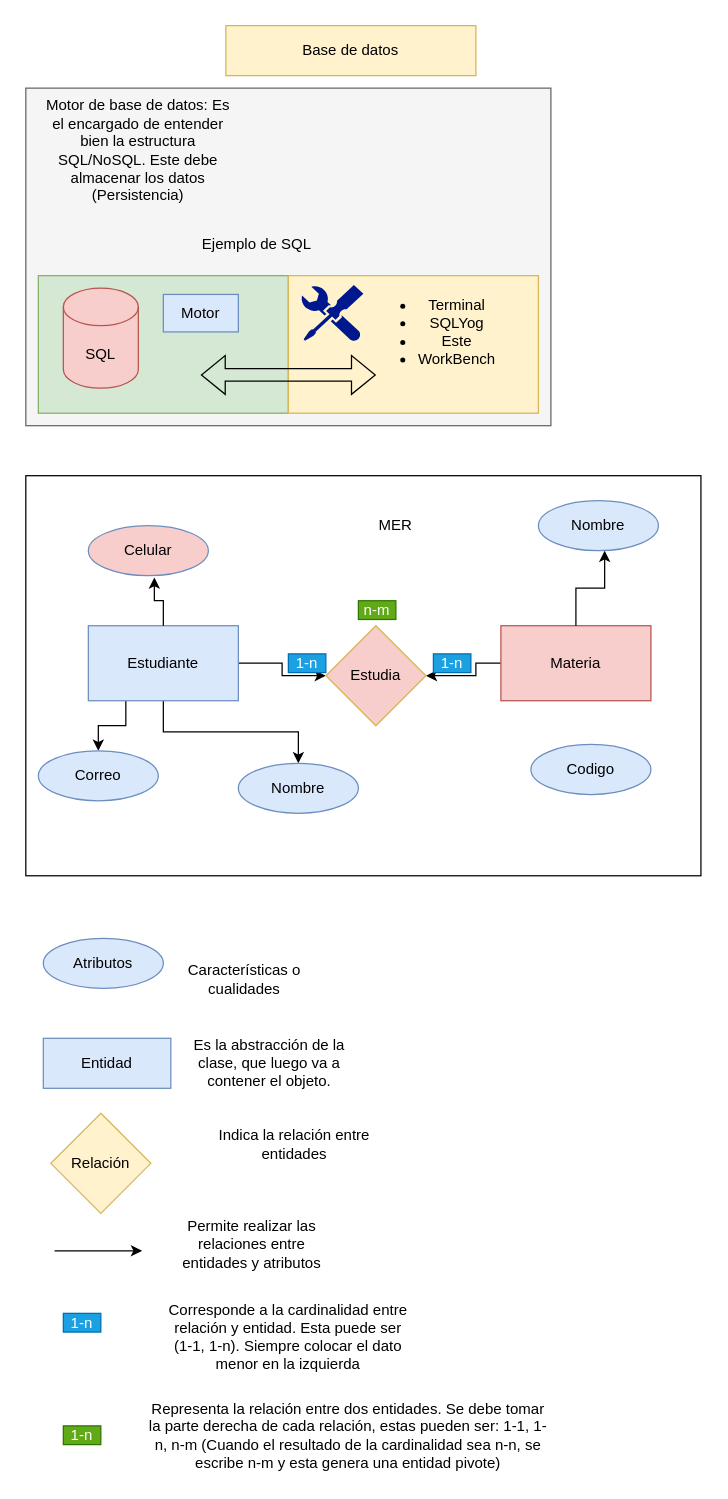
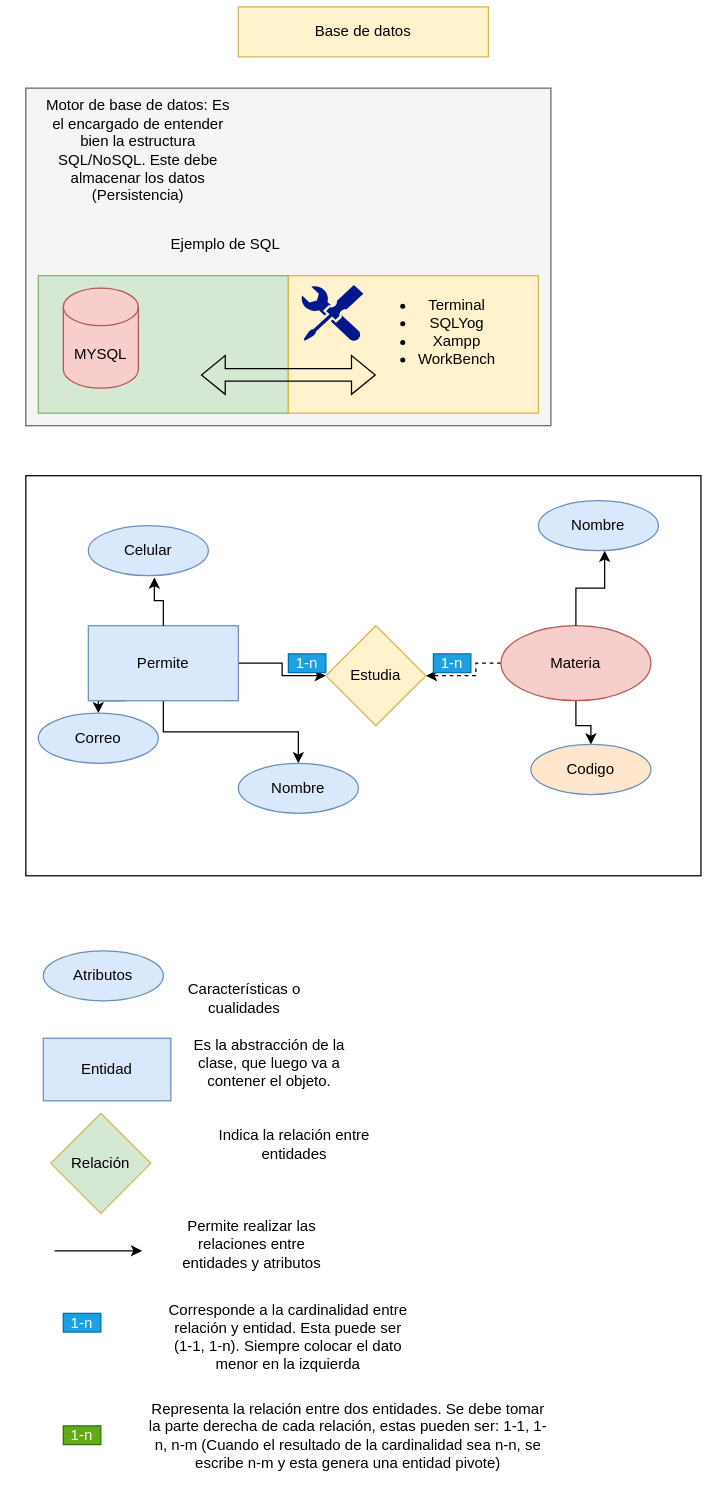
node "Base de datos": moved (351, 51) -> (363, 32)
node "Ejemplo de SQL": moved (257, 244) -> (226, 244)
node "Motor": removed
node "Terminal SQLYog Este WorkBench": label "Terminal SQLYog Este WorkBench" -> "Terminal SQLYog Xampp WorkBench"
node "SQL": label "SQL" -> "MYSQL"
node "MER": removed
node "Celular": fillcolor #f8cecc -> #dae8fc
node "n-m": removed
node "Estudiante": label "Estudiante" -> "Permite"
node "Materia": shape rectangle -> ellipse
node "Estudia": fillcolor #f8cecc -> #fff2cc
edge "Materia" -> "Estudia": style solid -> dashed
edge "Materia" -> "Codigo": added
node "Codigo": fillcolor #dae8fc -> #ffe6cc
node "Correo": moved (98, 776) -> (98, 738)
node "Atributos": moved (103, 963) -> (103, 976)
node "Características o cualidades": moved (244, 979) -> (244, 998)
node "Entidad": size 128x50 -> 128x63
node "Relación": fillcolor #fff2cc -> #d5e8d4
